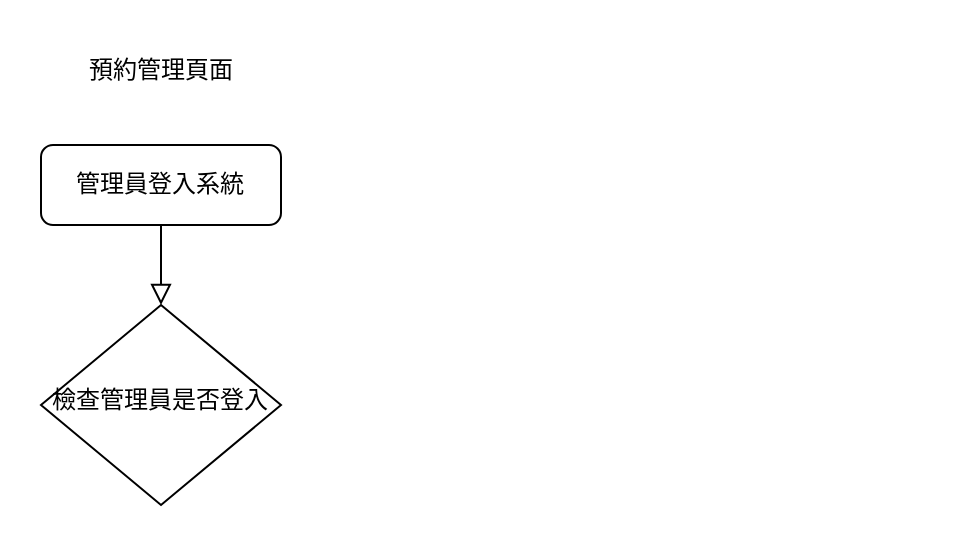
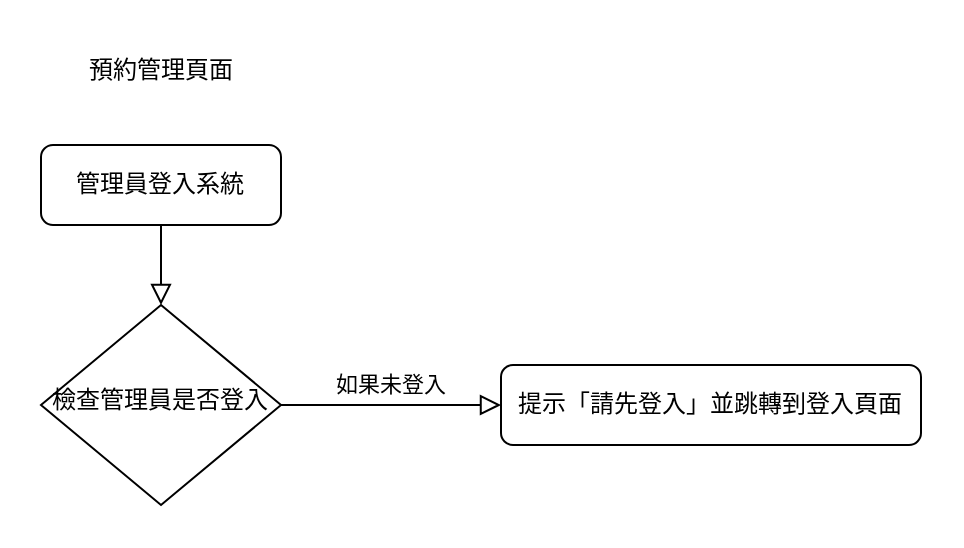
edge "檢查管理員是否登入" -> "提示「請先登入」並跳轉到登入頁面": added, label "如果未登入"
node "提示「請先登入」並跳轉到登入頁面": added
